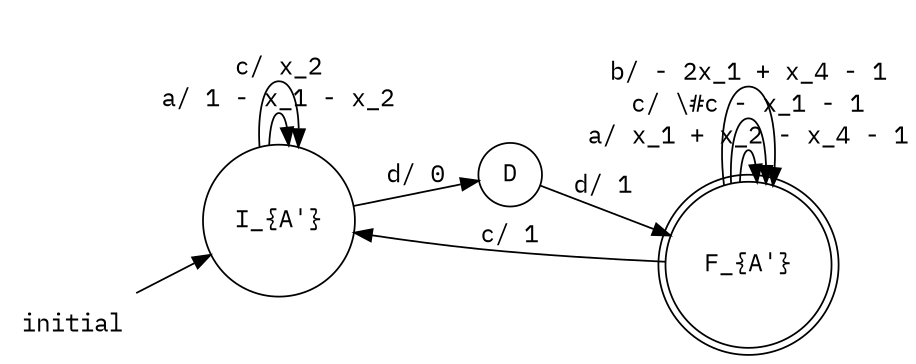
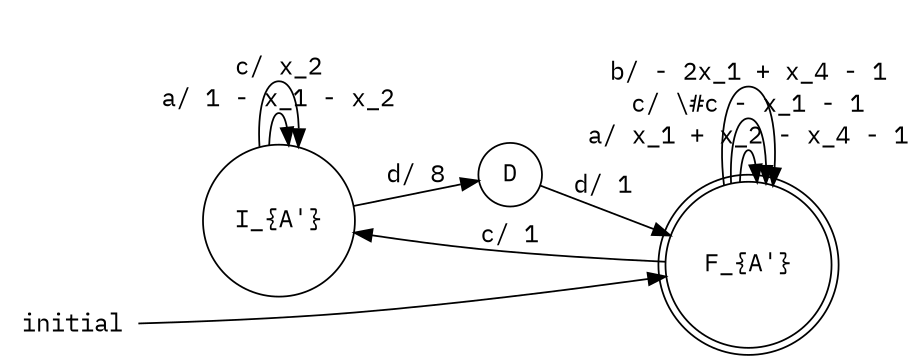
edge "I_{A'}" -> "D": label "d/ 0" -> "d/ 8"
edge "initial" -> "I_{A'}": now "initial" -> "F_{A'}"
